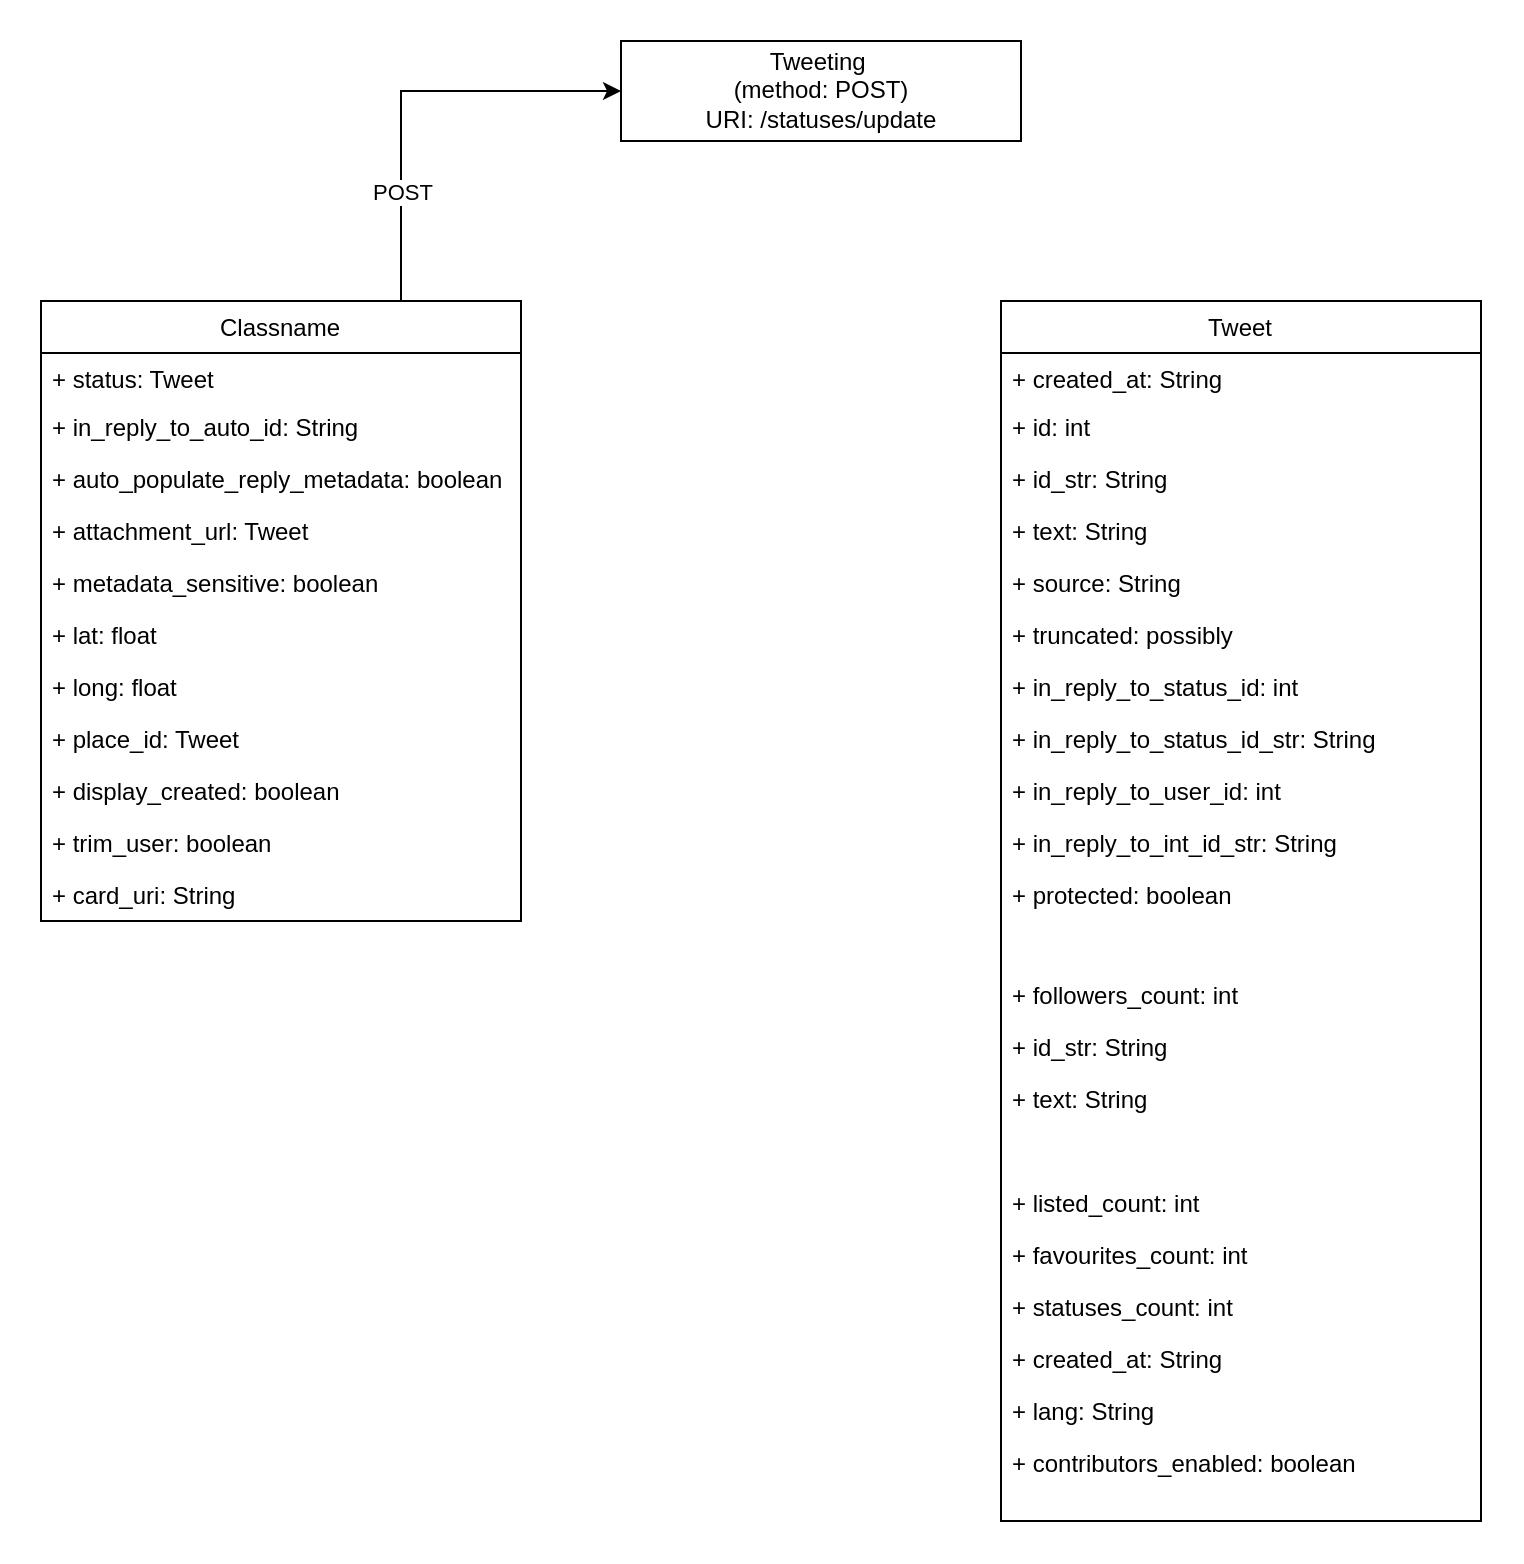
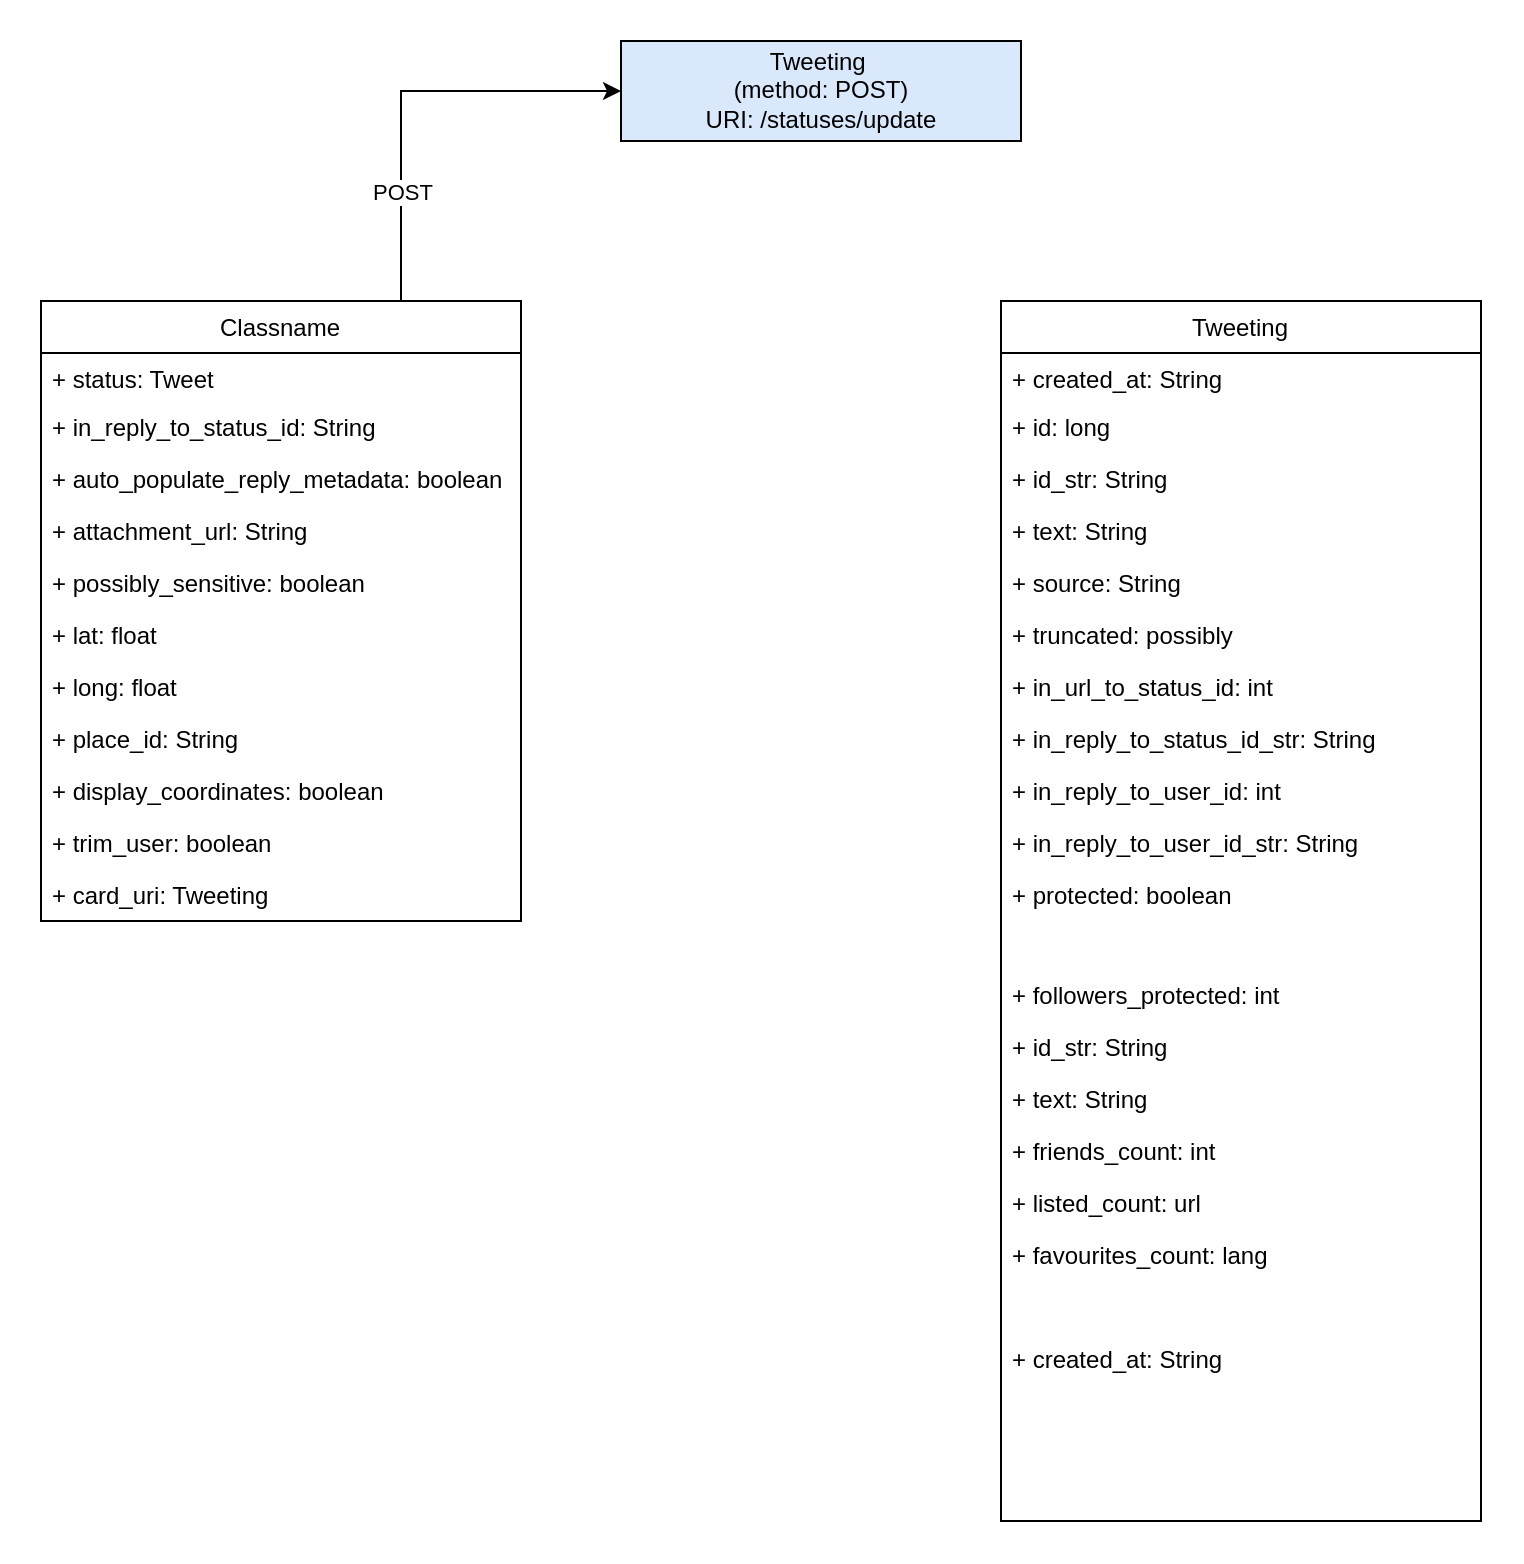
node "Tweeting (method: POST) URI: /statuses/update": fillcolor #ffffff -> #dae8fc
node "Tweet": label "Tweet" -> "Tweeting"
node "+ in_reply_to_auto_id: String": label "+ in_reply_to_auto_id: String" -> "+ in_reply_to_status_id: String"
node "+ id: int": label "+ id: int" -> "+ id: long"
node "+ attachment_url: Tweet": label "+ attachment_url: Tweet" -> "+ attachment_url: String"
node "+ metadata_sensitive: boolean": label "+ metadata_sensitive: boolean" -> "+ possibly_sensitive: boolean"
node "+ in_reply_to_status_id: int": label "+ in_reply_to_status_id: int" -> "+ in_url_to_status_id: int"
node "+ place_id: Tweet": label "+ place_id: Tweet" -> "+ place_id: String"
node "+ display_created: boolean": label "+ display_created: boolean" -> "+ display_coordinates: boolean"
node "+ in_reply_to_int_id_str: String": label "+ in_reply_to_int_id_str: String" -> "+ in_reply_to_user_id_str: String"
node "+ card_uri: String": label "+ card_uri: String" -> "+ card_uri: Tweeting"
node "+ followers_count: int": label "+ followers_count: int" -> "+ followers_protected: int"
node "+ friends_count: int": added
node "+ listed_count: int": label "+ listed_count: int" -> "+ listed_count: url"
node "+ favourites_count: int": label "+ favourites_count: int" -> "+ favourites_count: lang"
node "+ statuses_count: int": removed
node "+ lang: String": removed
node "+ contributors_enabled: boolean": removed
